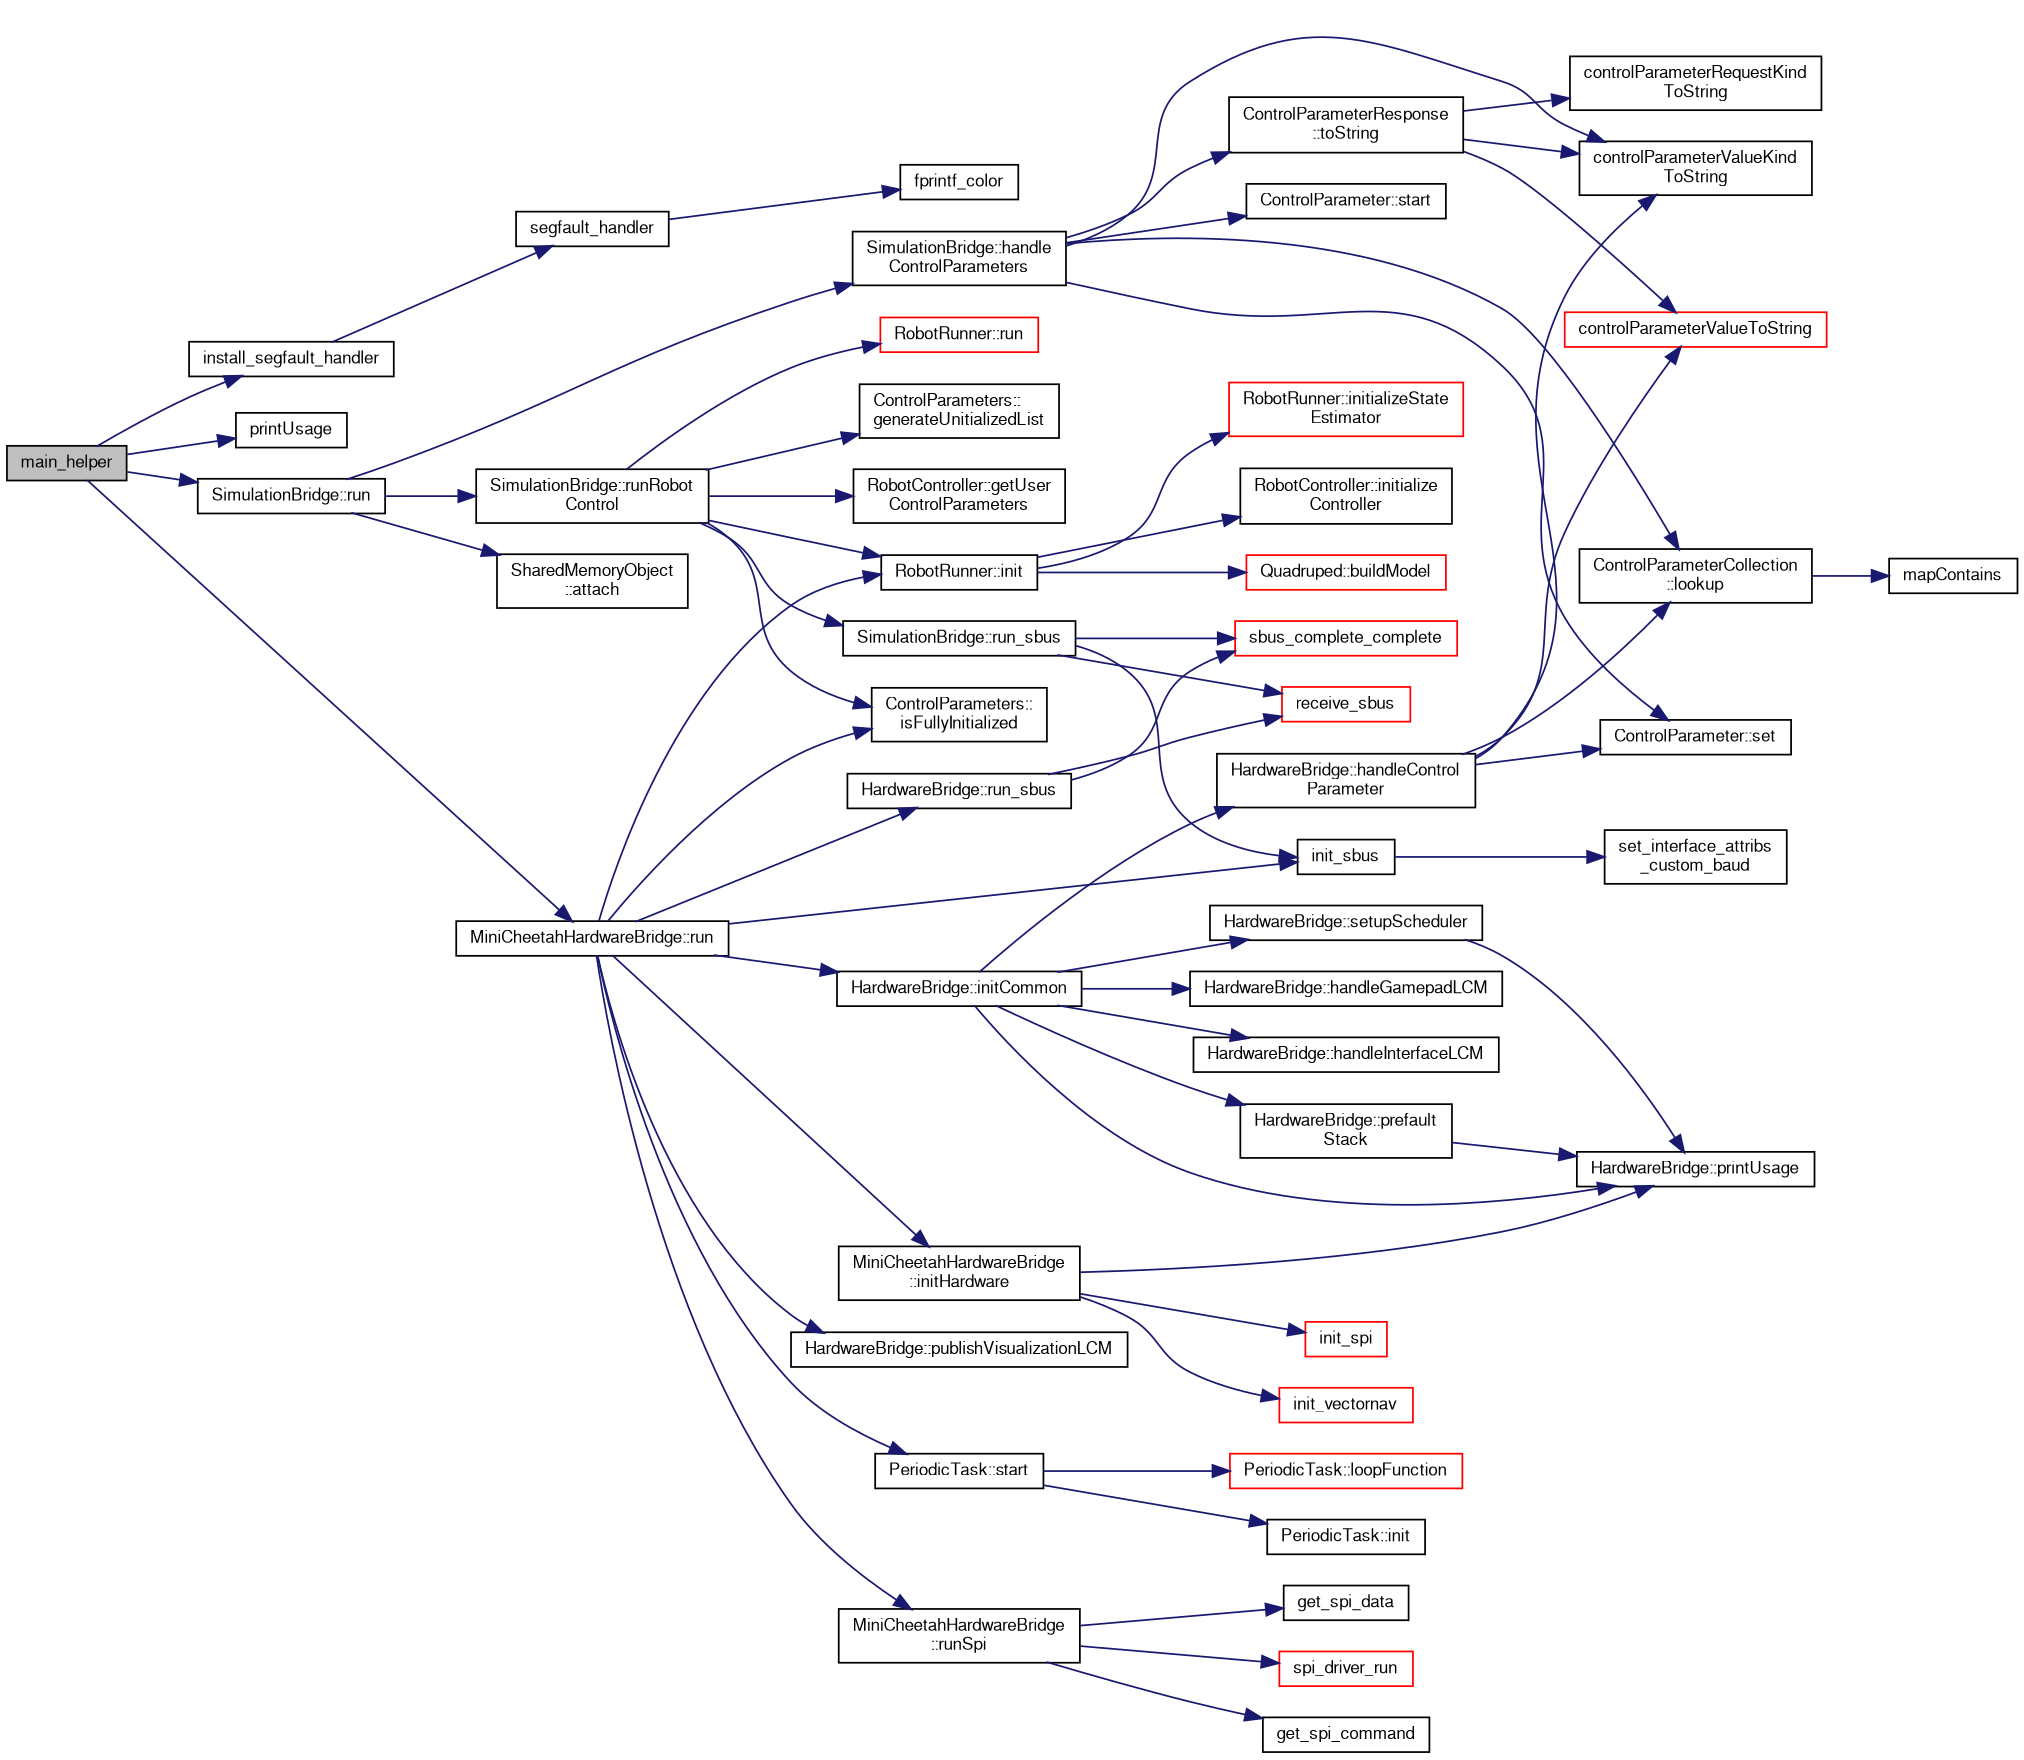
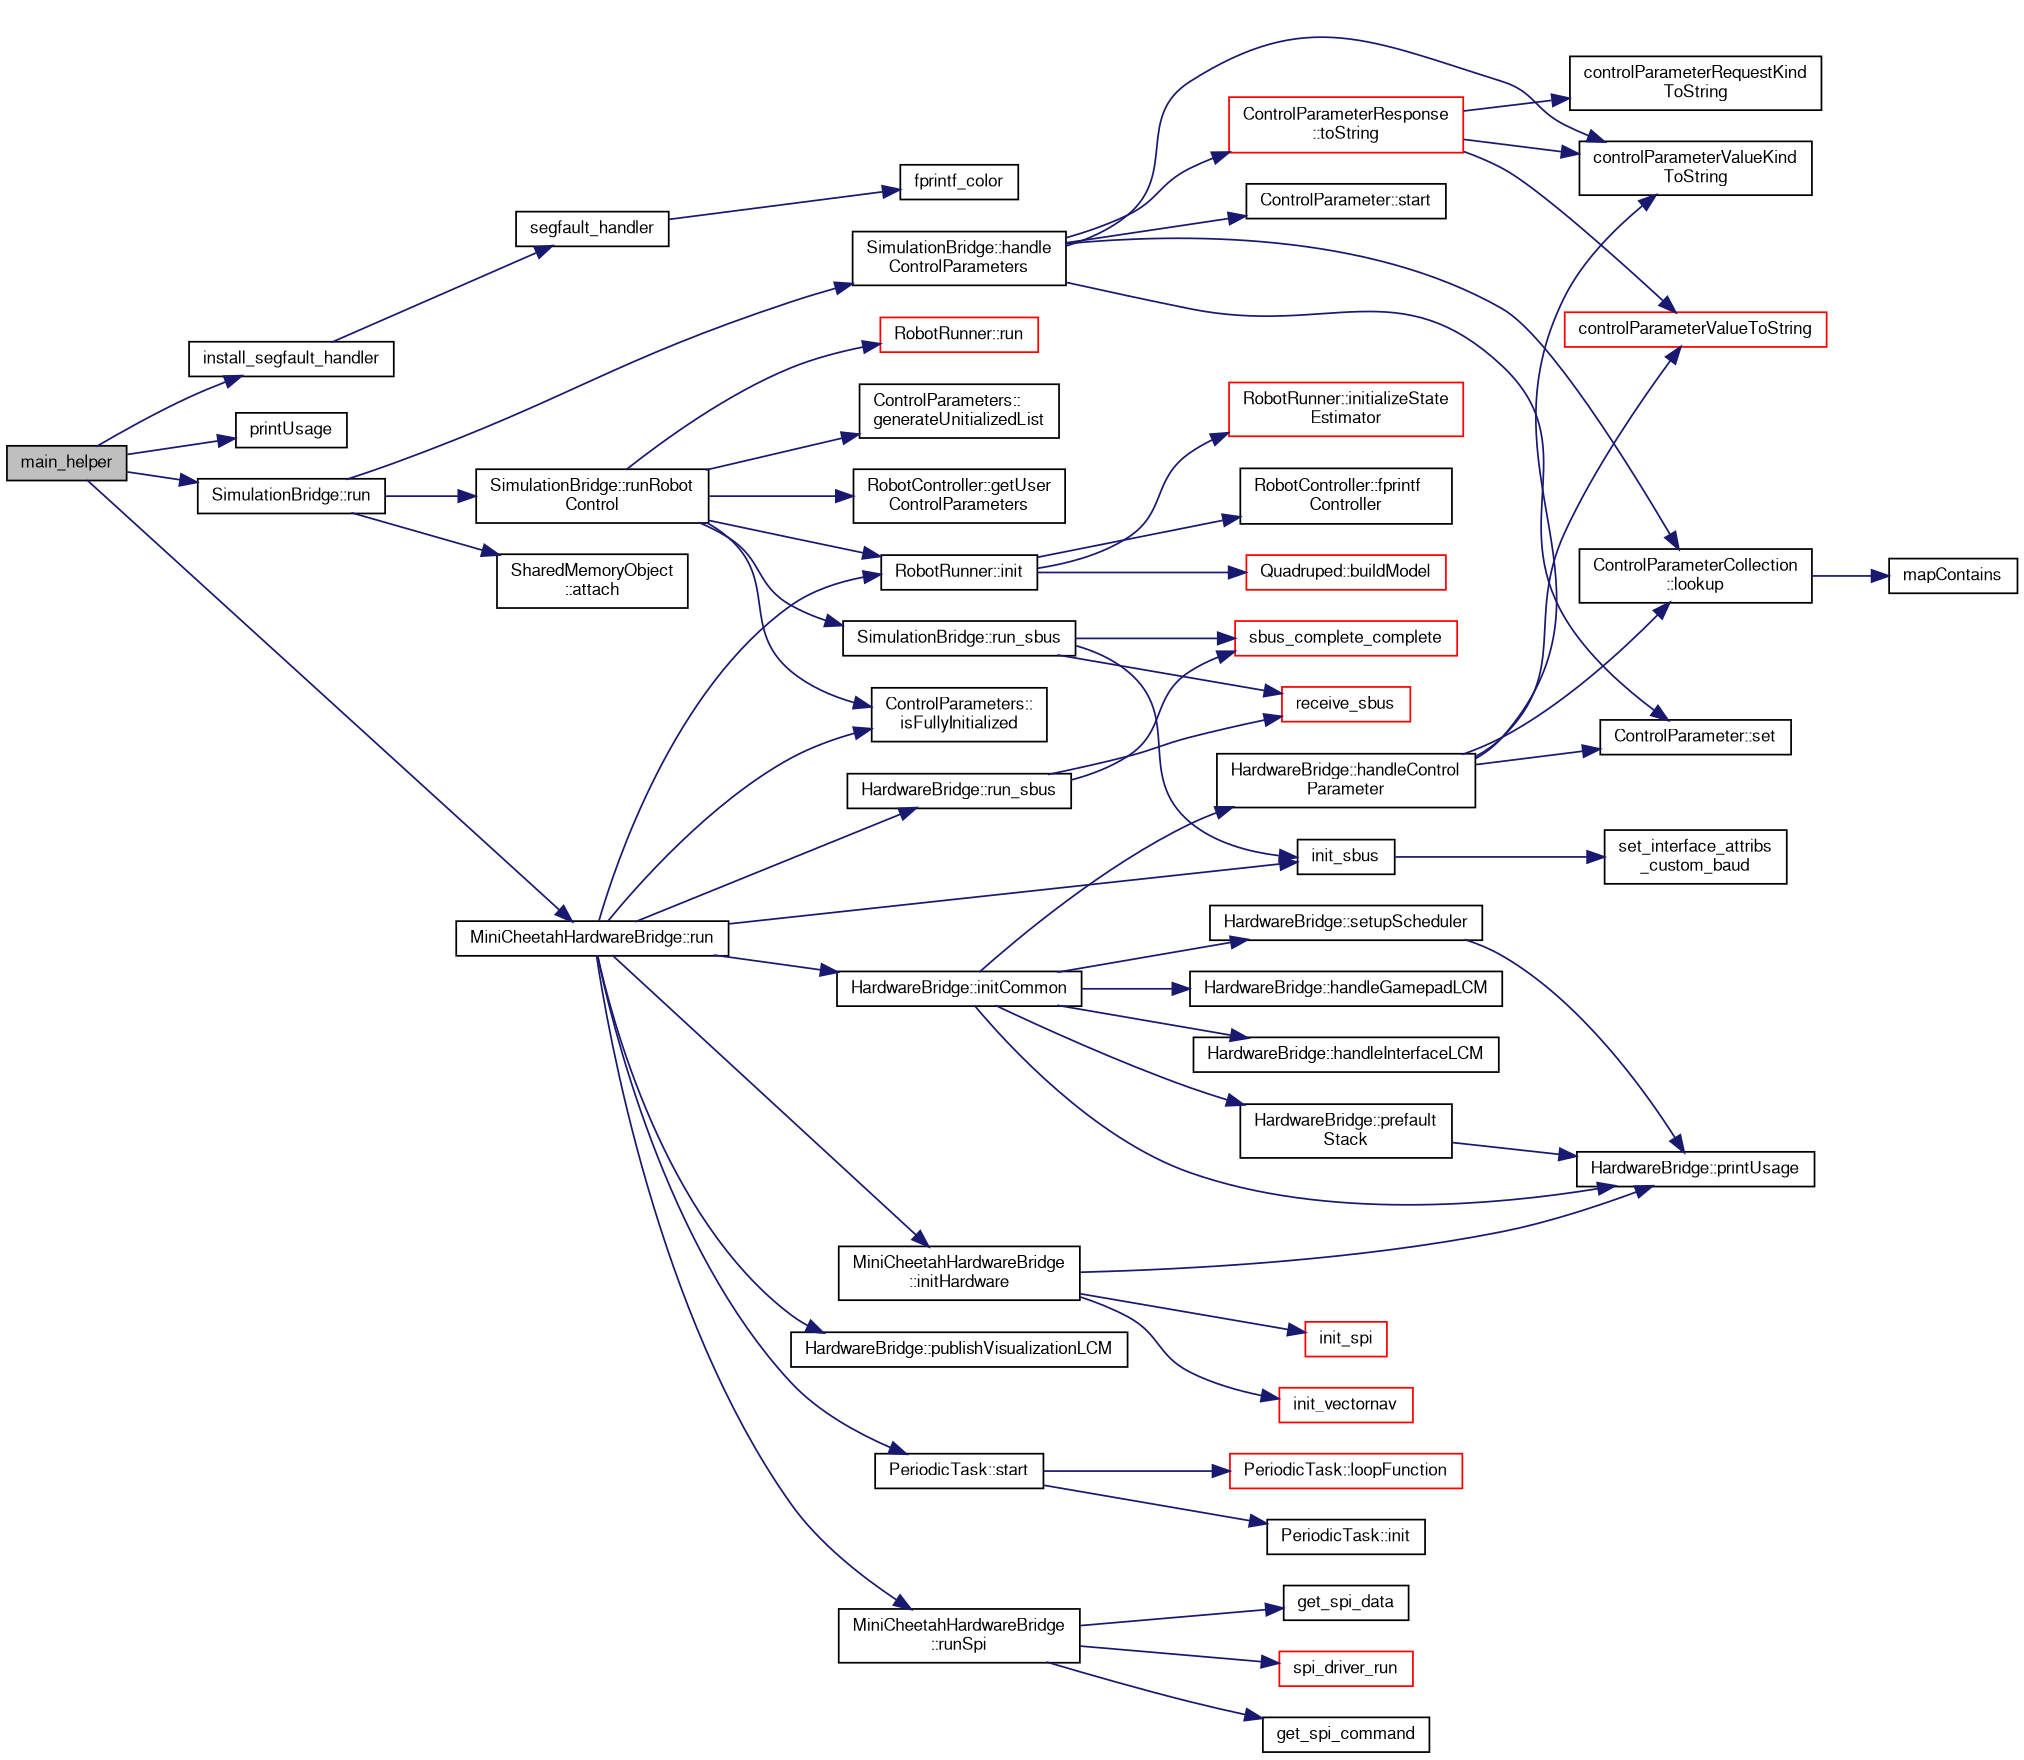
node "ControlParameterResponse ::toString": color black -> red
node "RobotController::initialize Controller": label "RobotController::initialize Controller" -> "RobotController::fprintf Controller"
